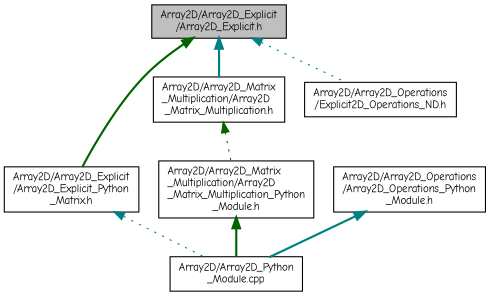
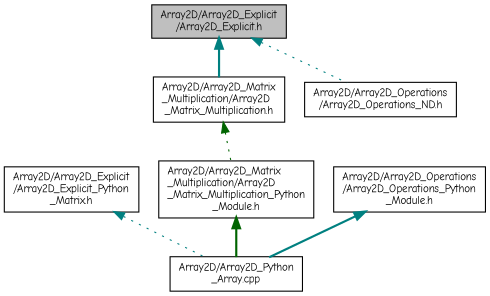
edge "Array2D/Array2D_Explicit /Array2D_Explicit_Python _Matrix.h" -> "Array2D/Array2D_Explicit /Array2D_Explicit.h": removed
node "Array2D/Array2D_Operations /Explicit2D_Operations_ND.h": label "Array2D/Array2D_Operations /Explicit2D_Operations_ND.h" -> "Array2D/Array2D_Operations /Array2D_Operations_ND.h"
node "Array2D/Array2D_Python _Module.cpp": label "Array2D/Array2D_Python _Module.cpp" -> "Array2D/Array2D_Python _Array.cpp"
